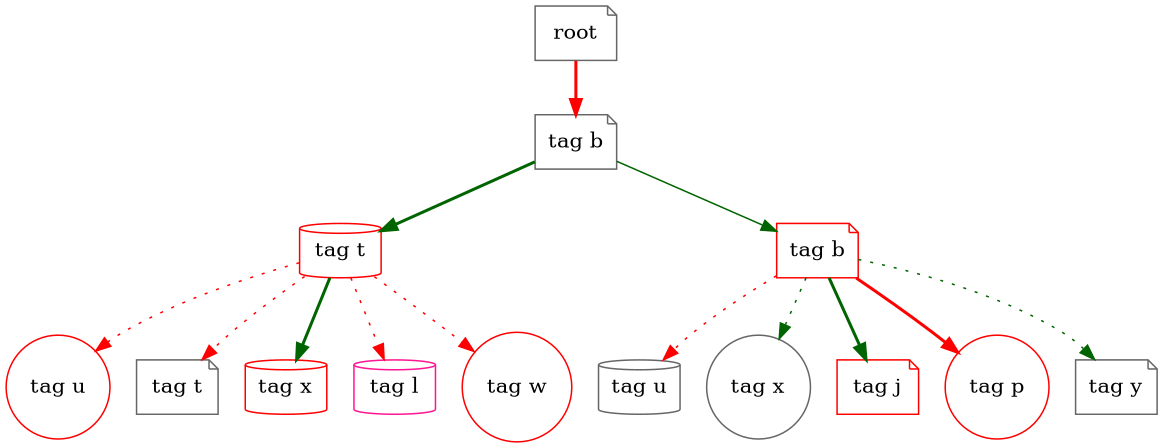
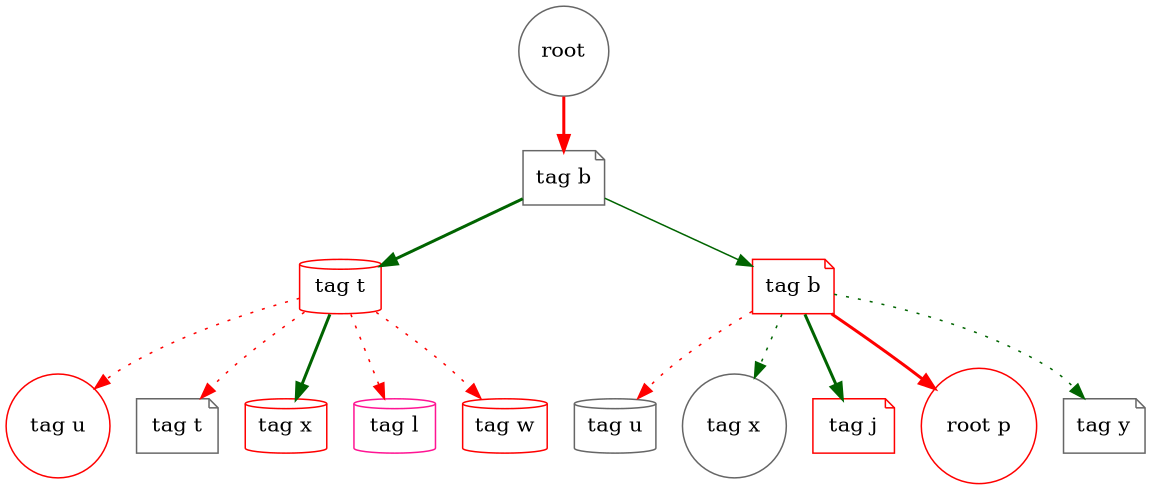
node "root": shape note -> circle
node "tag w": shape circle -> cylinder
node "tag p": label "tag p" -> "root p"
